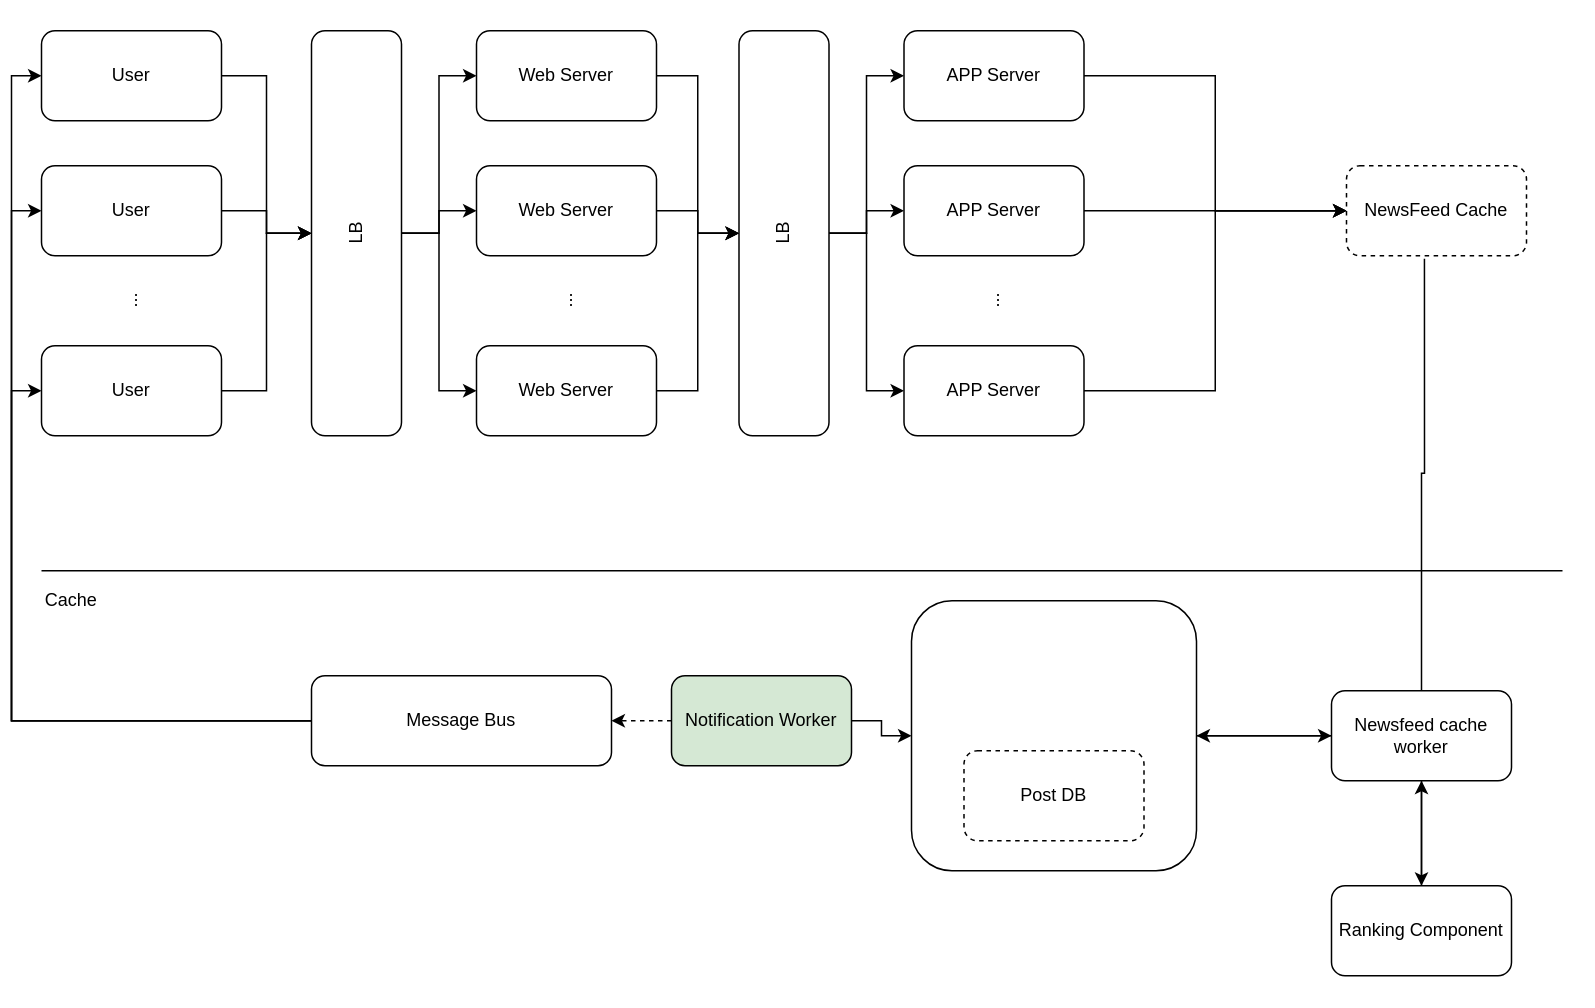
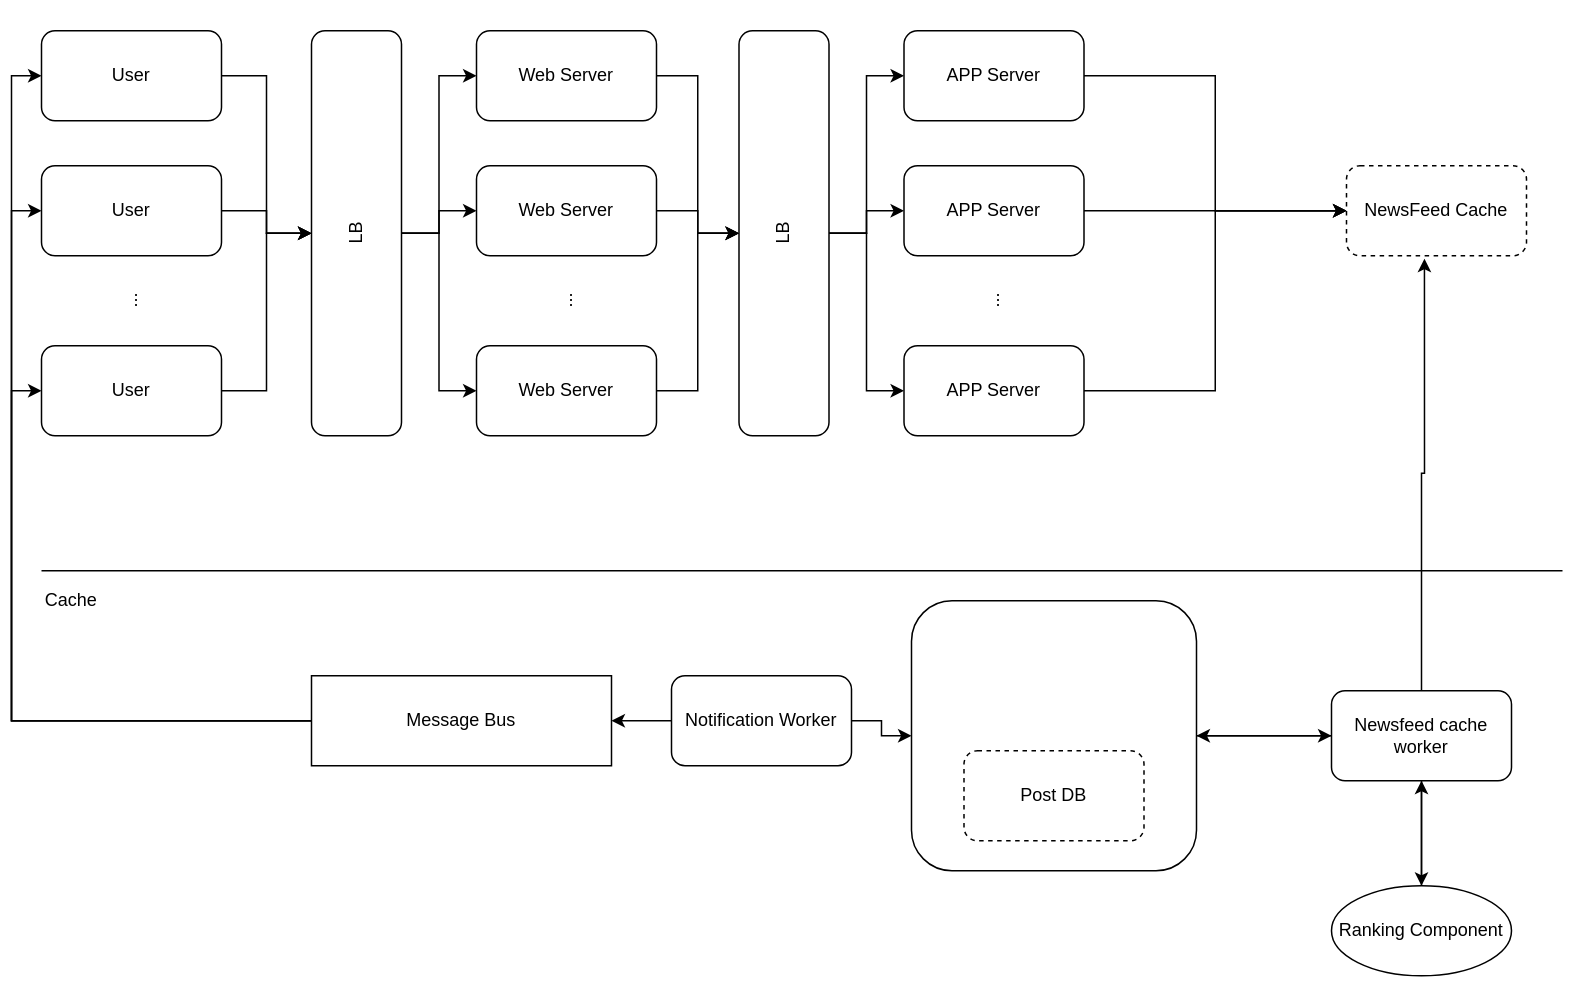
edge "NewsFeed Cache" -- "Newsfeed cache worker": arrowhead none -> classic
node "Message Bus": shape rounded rectangle -> rectangle
edge "Notification Worker" -> "Message Bus": style dashed -> solid
node "Notification Worker": fillcolor #d5e8d4 -> #ffffff
node "Ranking Component": shape rounded rectangle -> ellipse
